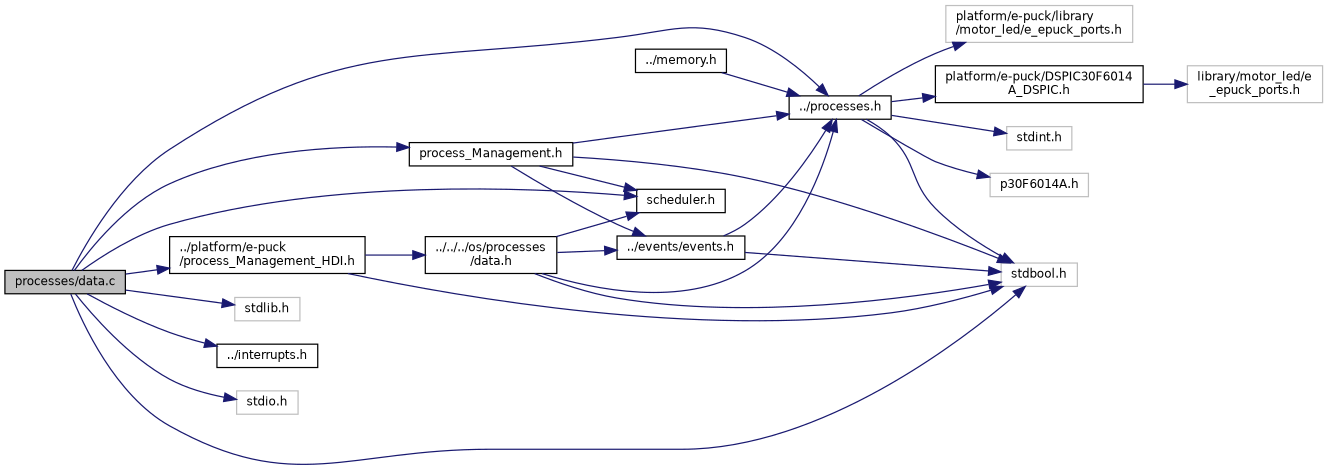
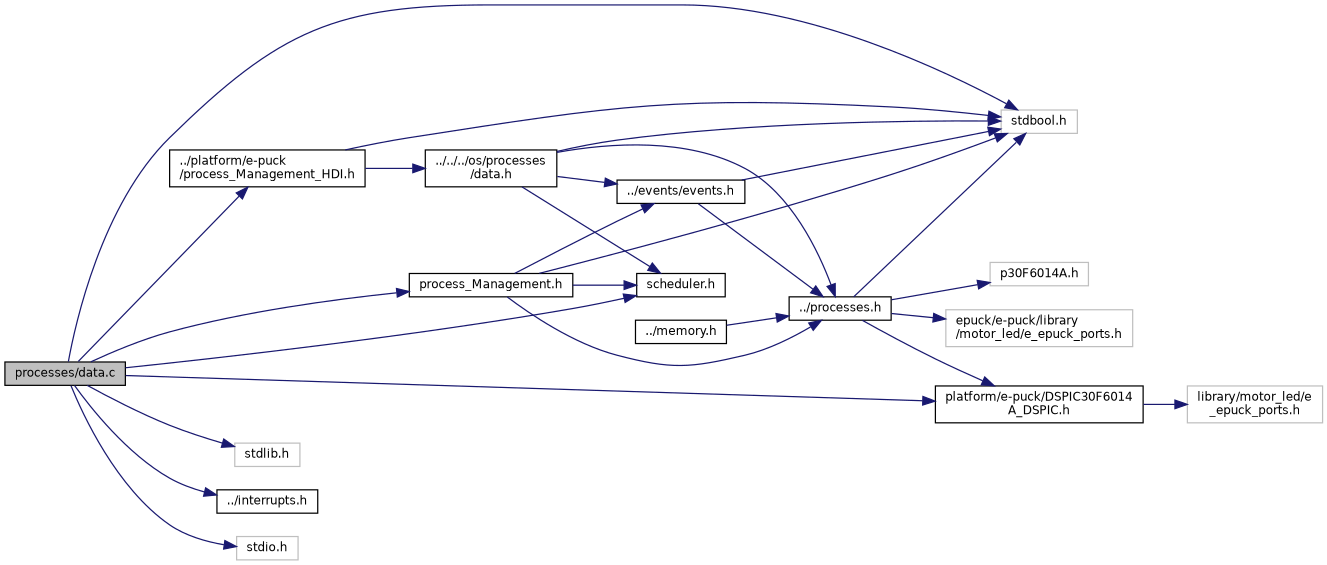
node "platform/e-puck/library /motor_led/e_epuck_ports.h": label "platform/e-puck/library /motor_led/e_epuck_ports.h" -> "epuck/e-puck/library /motor_led/e_epuck_ports.h"
edge "processes/data.c" -> "../processes.h": now "processes/data.c" -> "platform/e-puck/DSPIC30F6014 A_DSPIC.h"
node "stdint.h": removed
